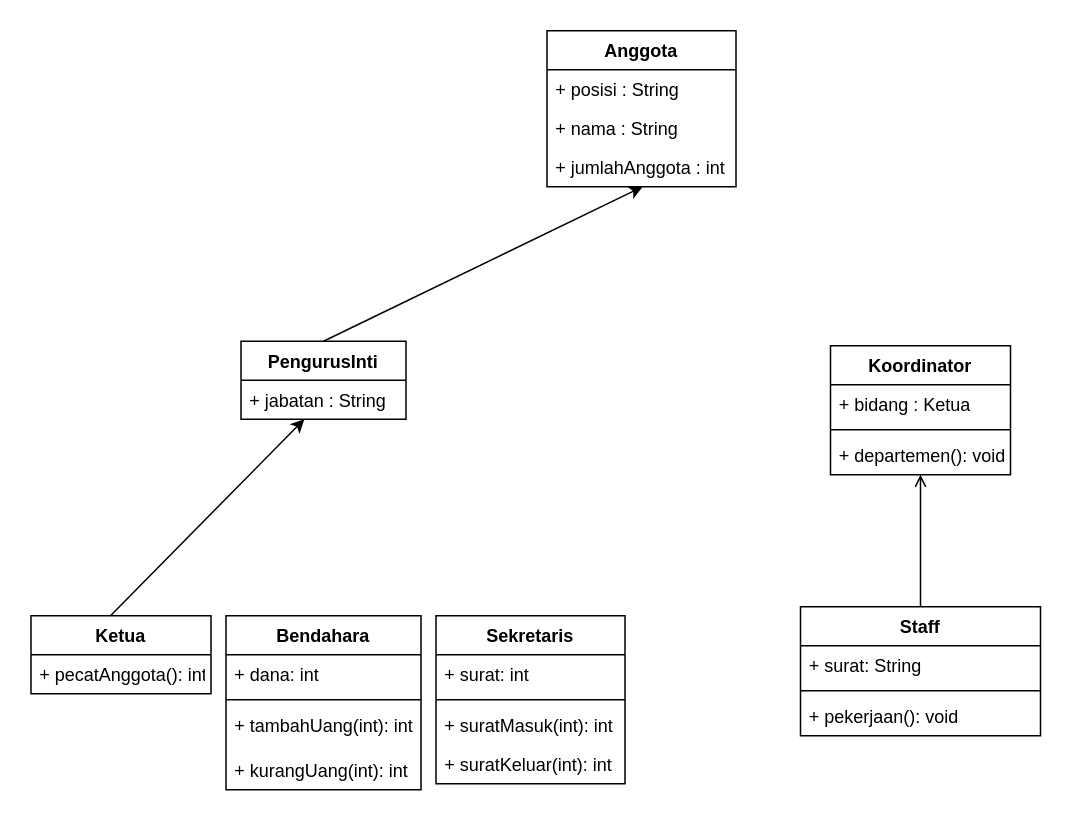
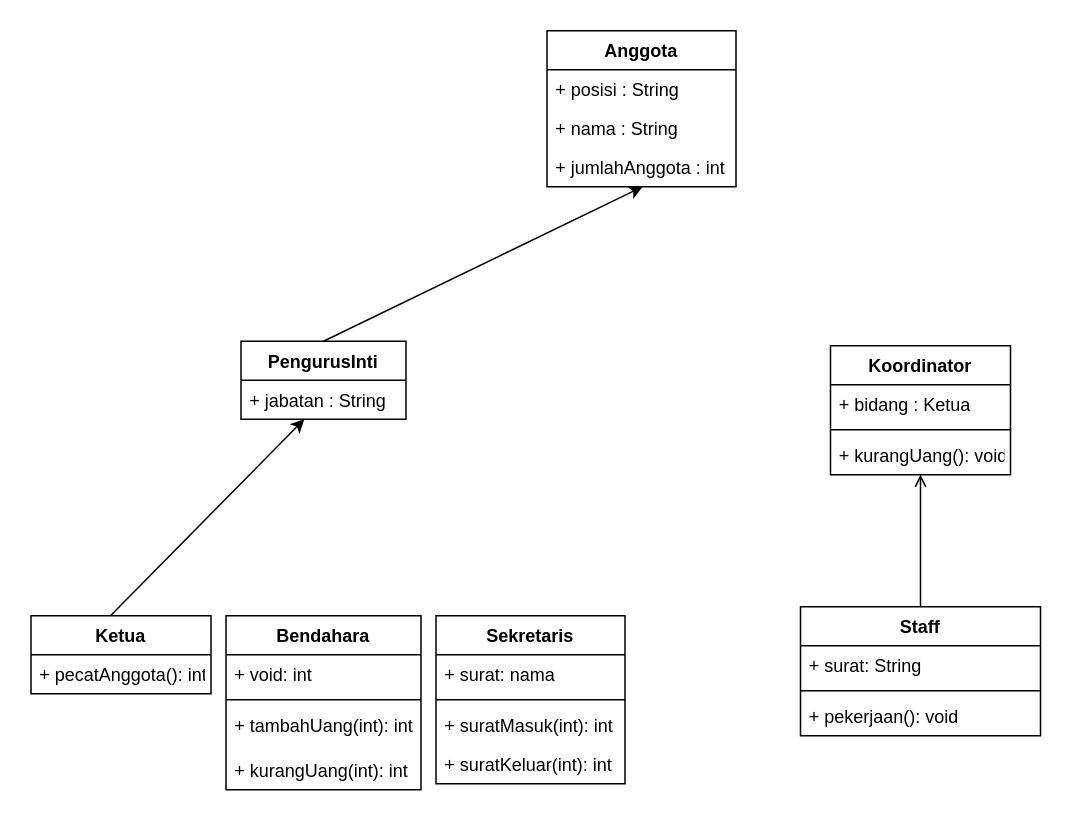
node "+ departemen(): void": label "+ departemen(): void" -> "+ kurangUang(): void"
node "+ dana: int": label "+ dana: int" -> "+ void: int"
node "+ surat: int": label "+ surat: int" -> "+ surat: nama"
